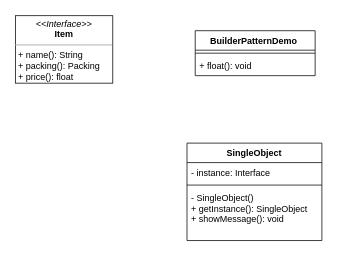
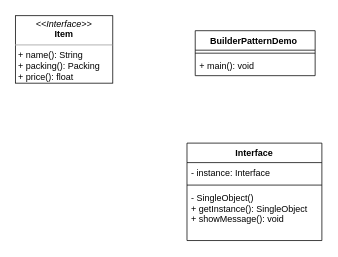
node "+ float(): void": label "+ float(): void" -> "+ main(): void"
node "SingleObject": label "SingleObject" -> "Interface"
